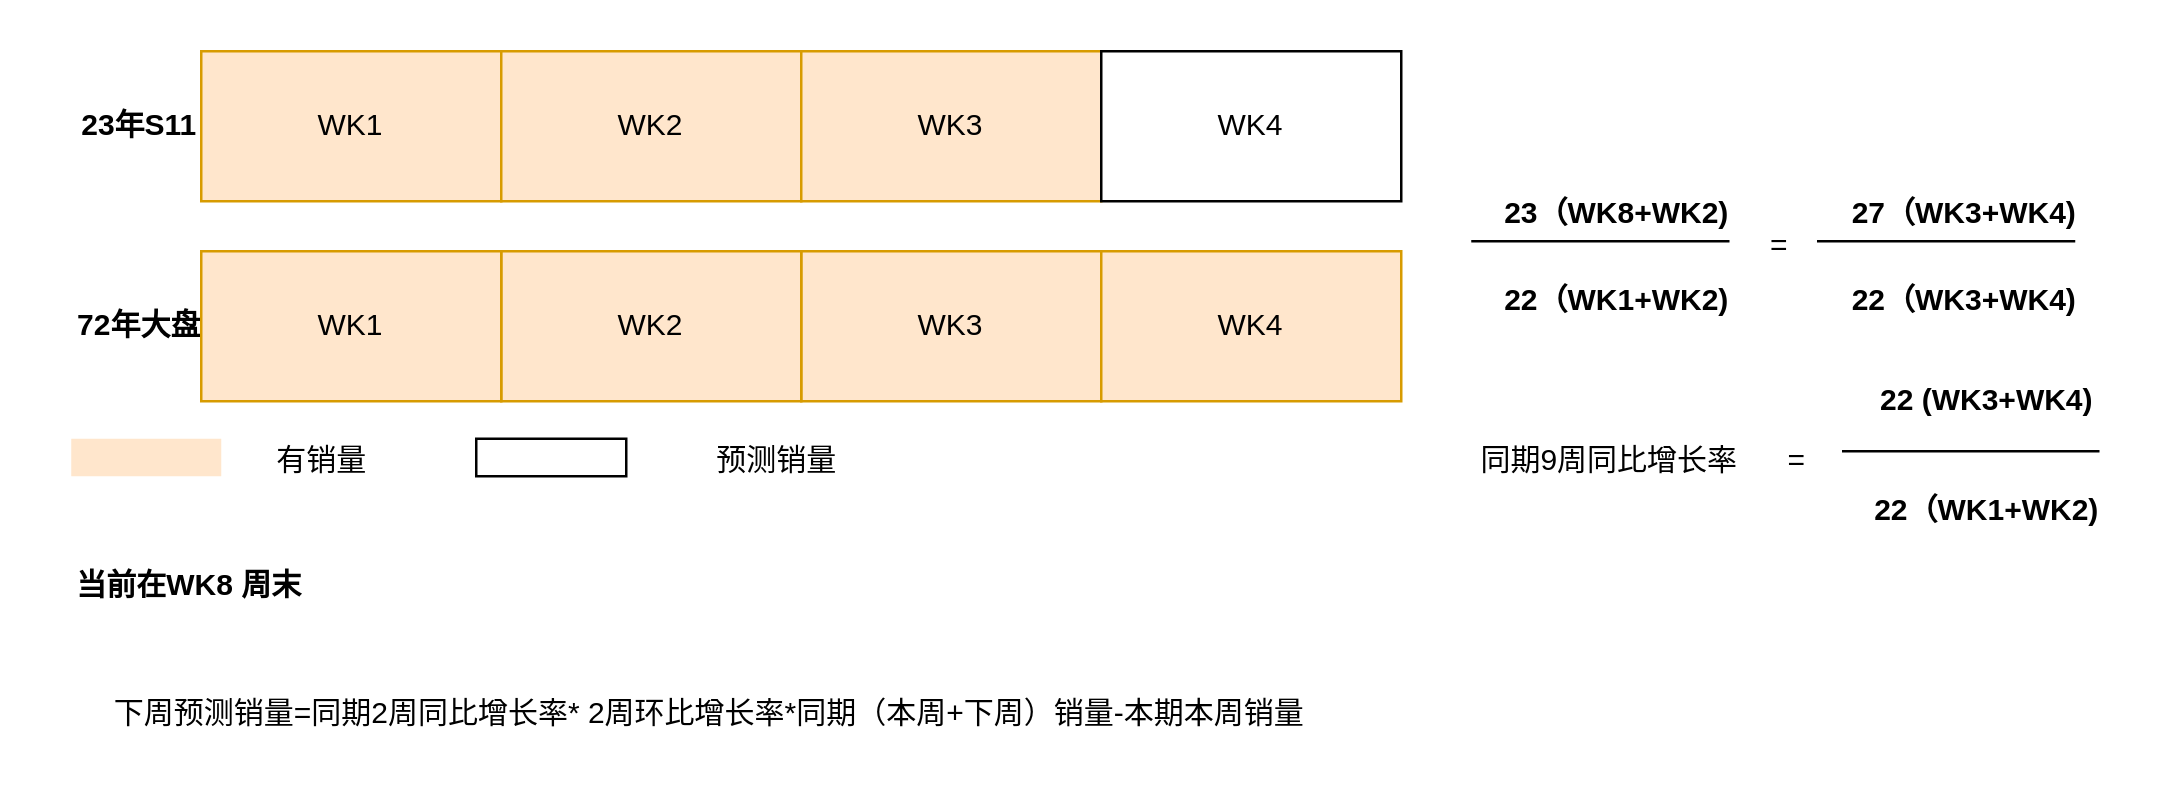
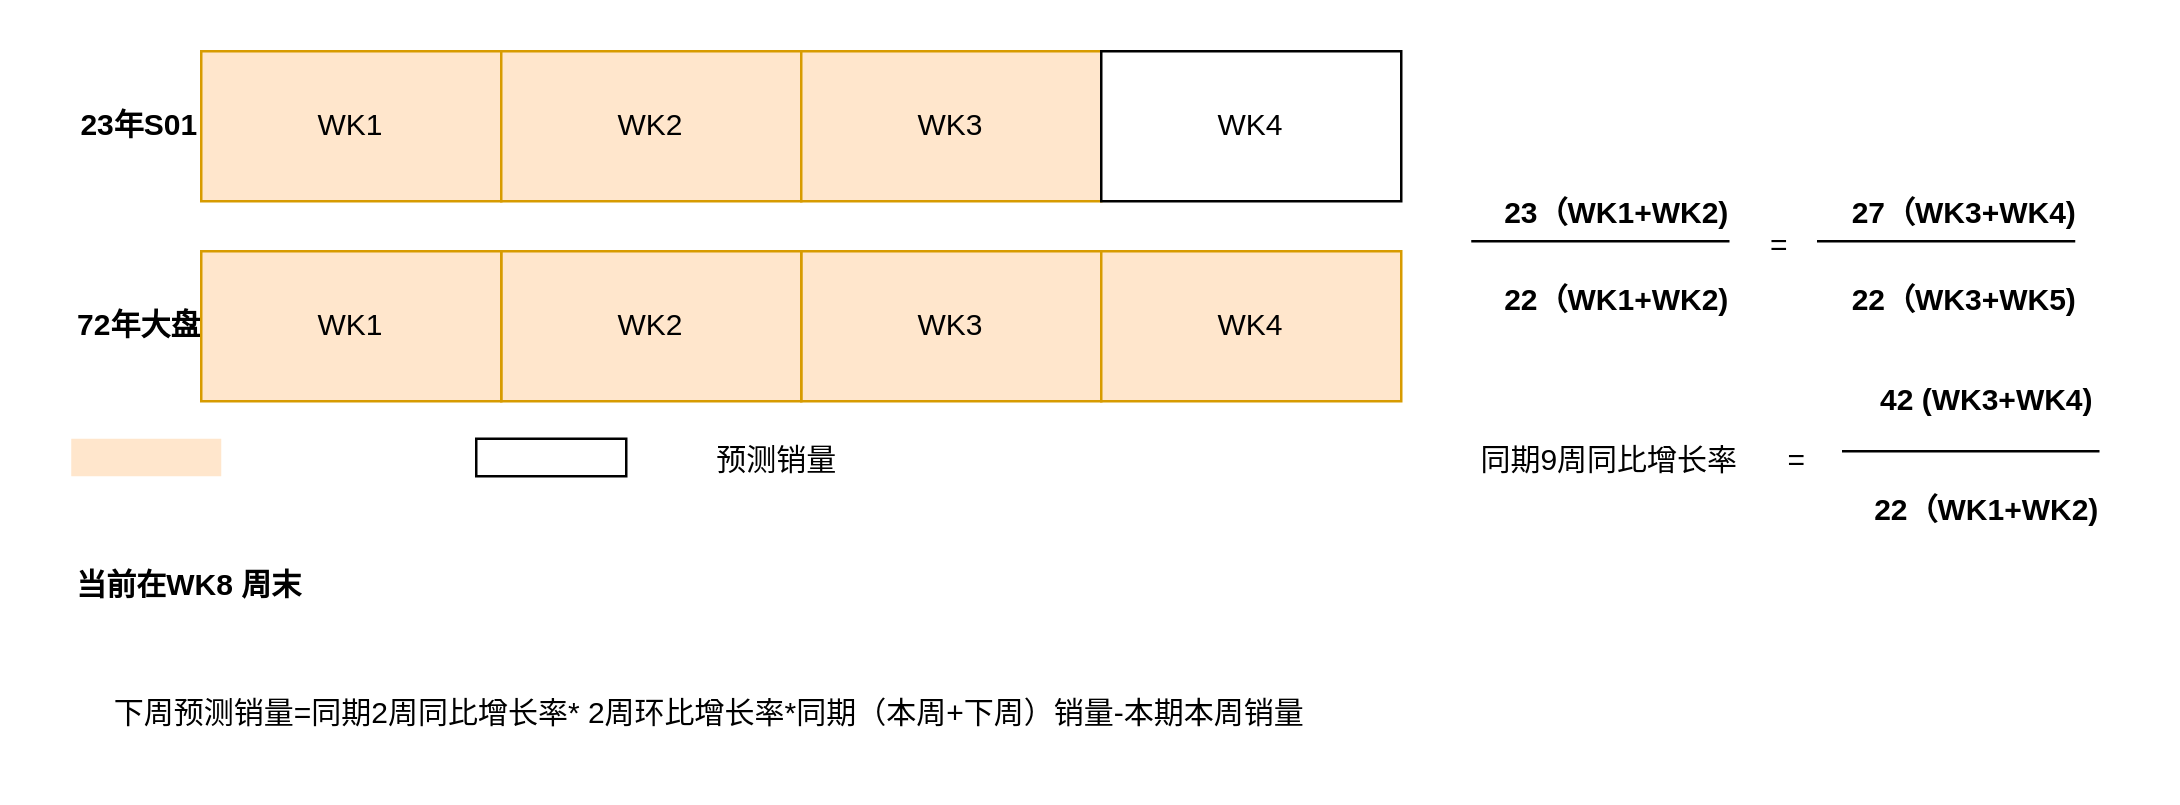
node "23年S11": label "23年S11" -> "23年S01"
node "23（WK8+WK2)": label "23（WK8+WK2)" -> "23（WK1+WK2)"
node "22（WK3+WK4)": label "22（WK3+WK4)" -> "22（WK3+WK5)"
node "22 (WK3+WK4)": label "22 (WK3+WK4)" -> "42 (WK3+WK4)"
node "有销量": removed
